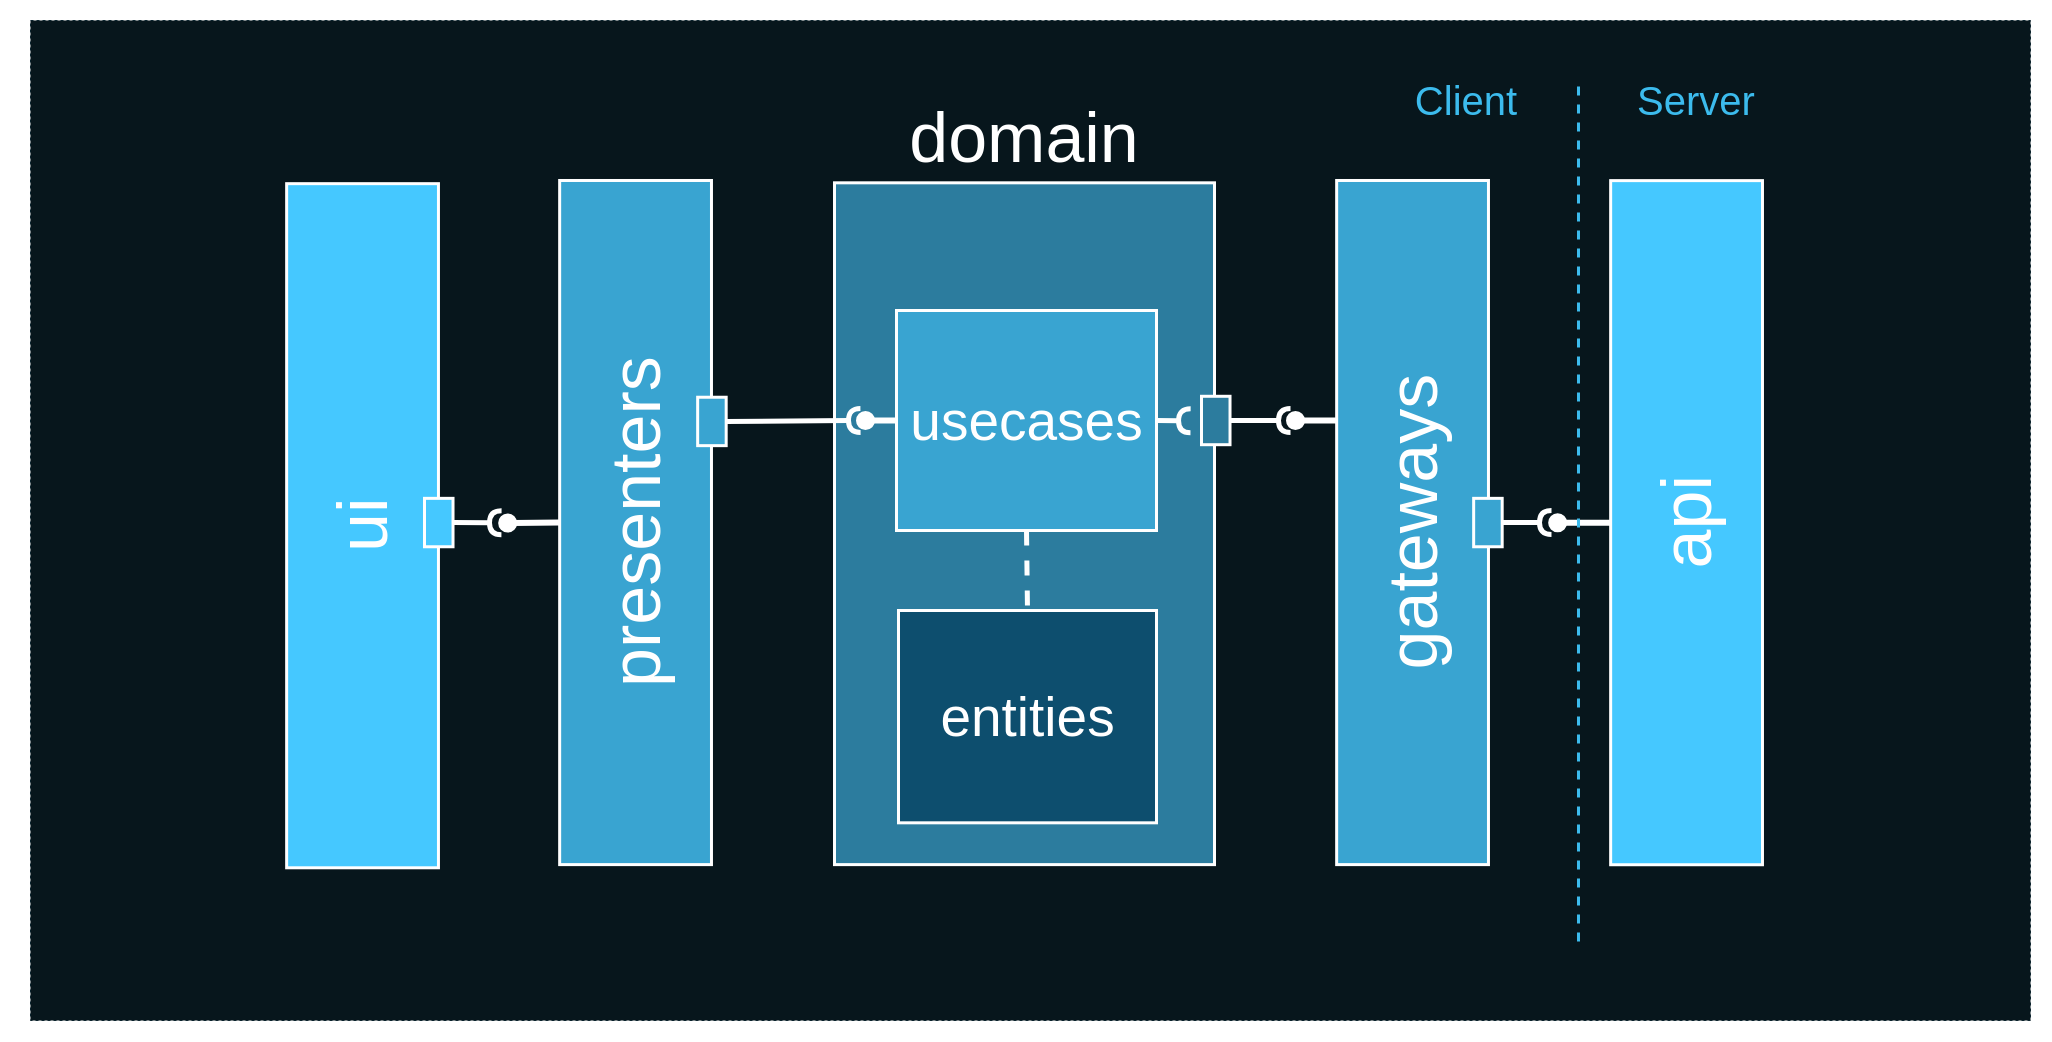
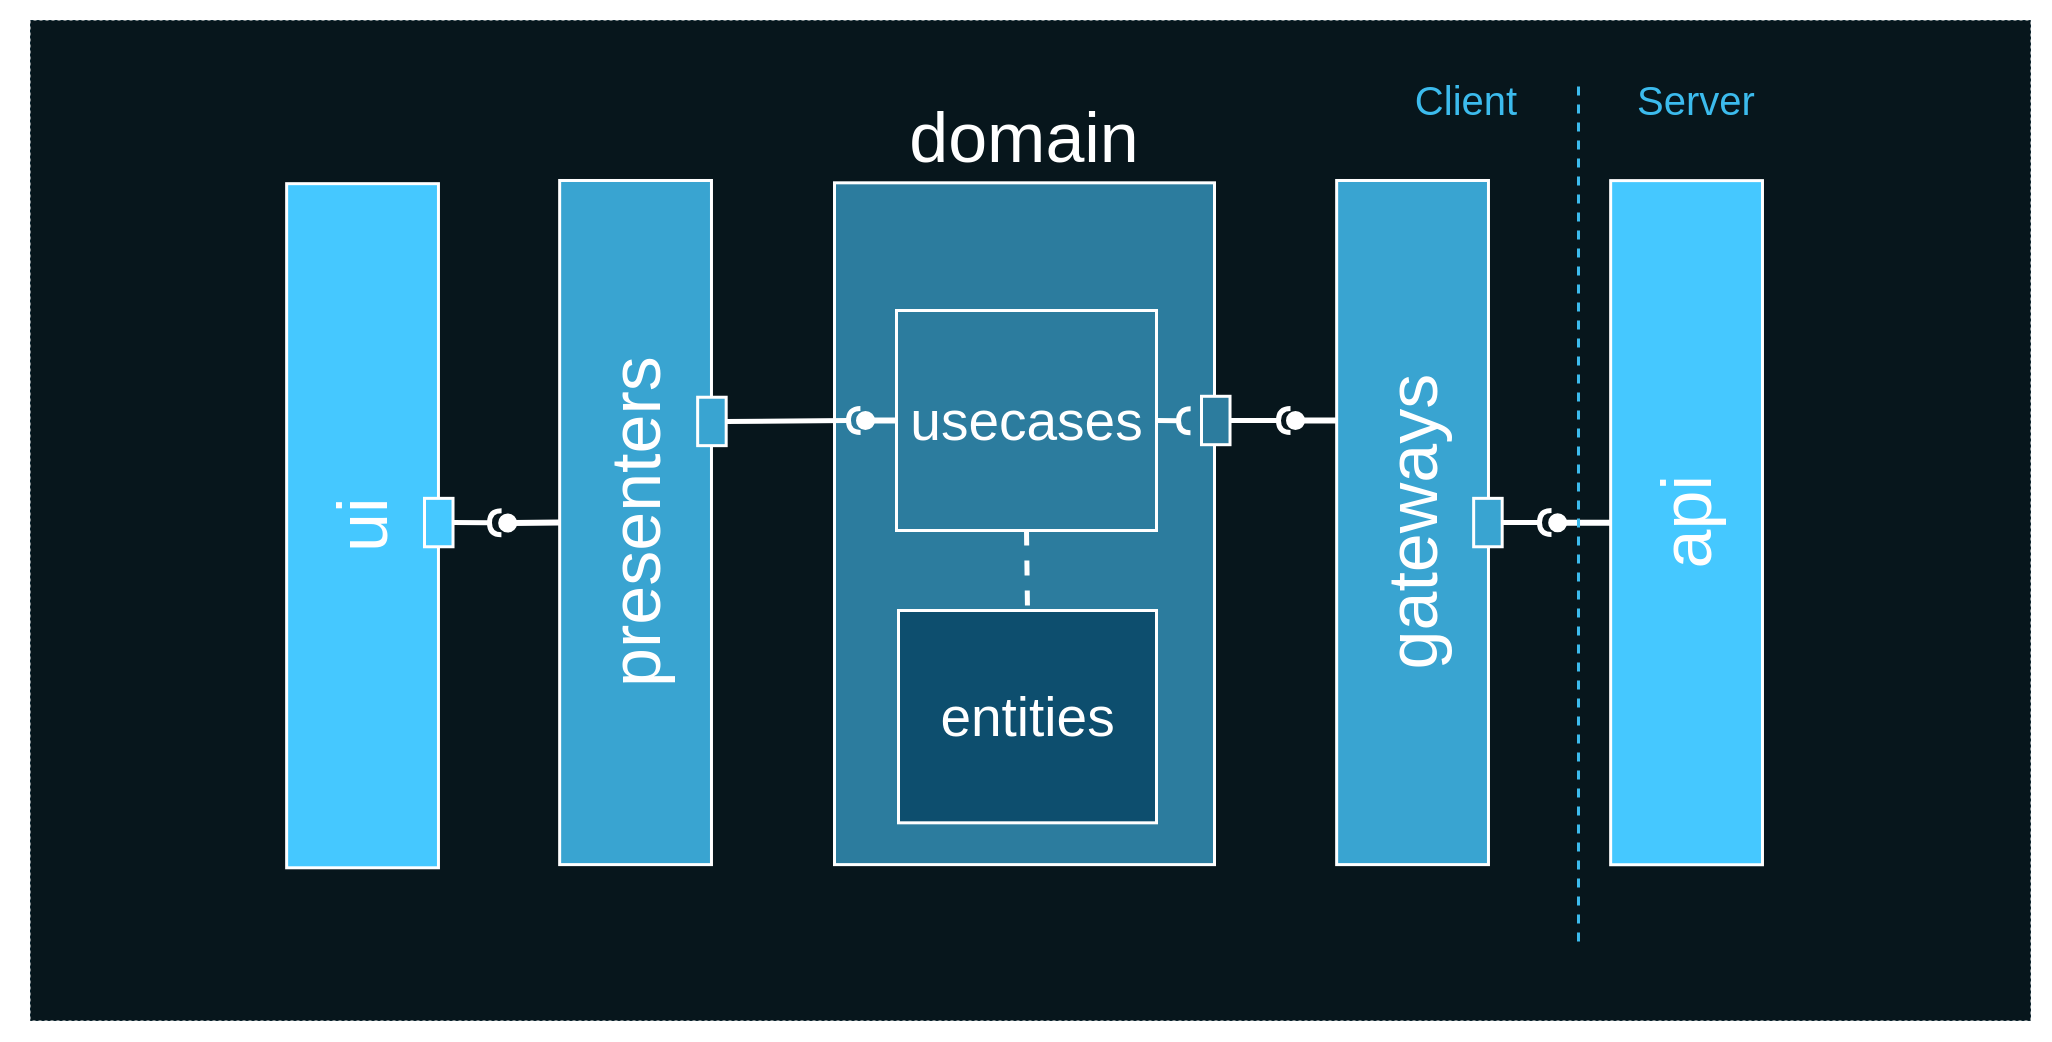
node "usecases": fillcolor #39a4d1 -> #2c7c9e
